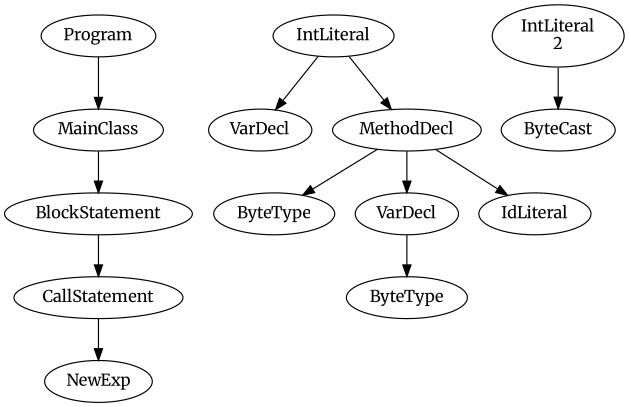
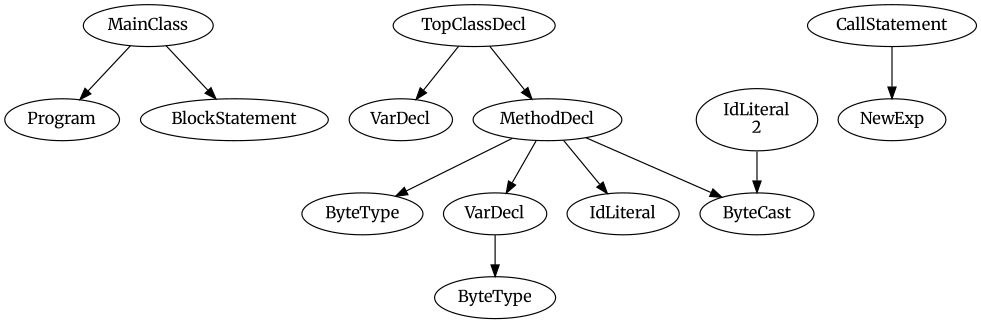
node "IntLiteral": label "IntLiteral" -> "TopClassDecl"
node "IntLiteral 2": label "IntLiteral 2" -> "IdLiteral 2"
edge "Program" -> "MainClass": reversed
edge "MethodDecl" -> "ByteCast": added
edge "BlockStatement" -> "CallStatement": removed
